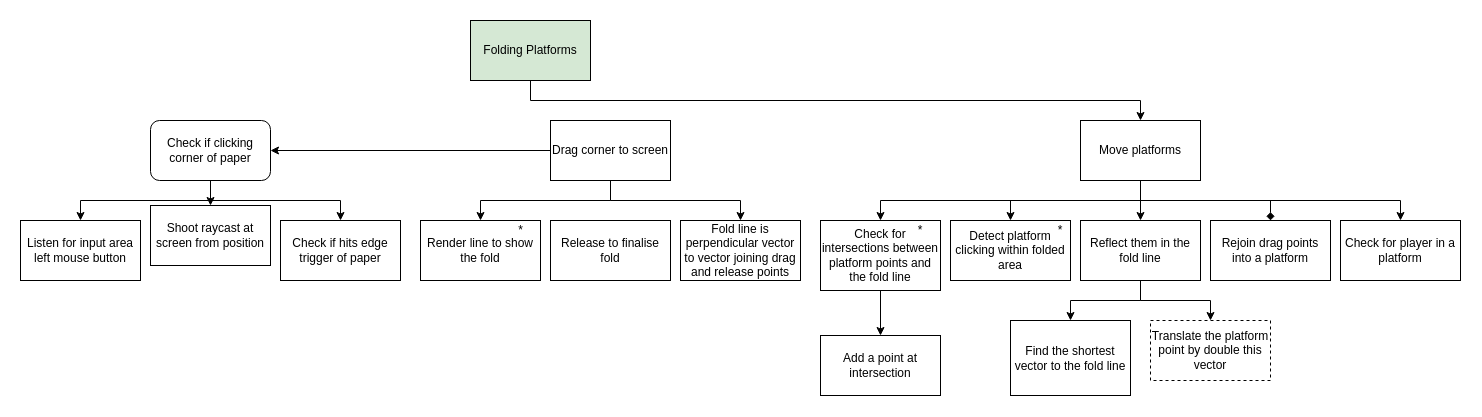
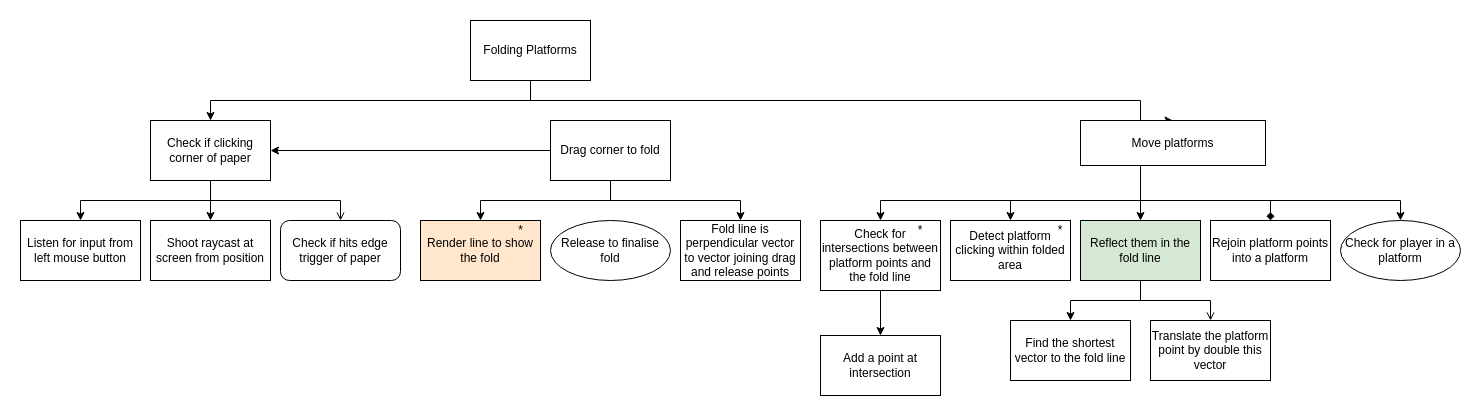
node "Folding Platforms": fillcolor #d5e8d4 -> #ffffff
edge "Folding Platforms" -> "Check if clicking corner of paper": added
node "Check if clicking corner of paper": shape rounded rectangle -> rectangle
node "Drag corner to screen": label "Drag corner to screen" -> "Drag corner to fold"
node "Move platforms": size 120x60 -> 185x45
edge "Check if clicking corner of paper" -> "Check if hits edge trigger of paper": arrowhead classic -> open
node "Shoot raycast at screen from position": moved (211, 236) -> (211, 251)
node "Listen for input area left mouse button": label "Listen for input area left mouse button" -> "Listen for input from left mouse button"
node "Check if hits edge trigger of paper": shape rectangle -> rounded rectangle
node "Render line to show the fold": fillcolor #ffffff -> #ffe6cc
node "Release to finalise fold": shape rectangle -> ellipse
node "Reflect them in the fold line": fillcolor #ffffff -> #d5e8d4
node "Rejoin drag points into a platform": label "Rejoin drag points into a platform" -> "Rejoin platform points into a platform"
node "Check for player in a platform": shape rectangle -> ellipse
edge "Reflect them in the fold line" -> "Translate the platform point by double this vector": arrowhead classic -> open
node "Translate the platform point by double this vector": style dashed -> solid
node "Find the shortest vector to the fold line": size 120x75 -> 120x60
